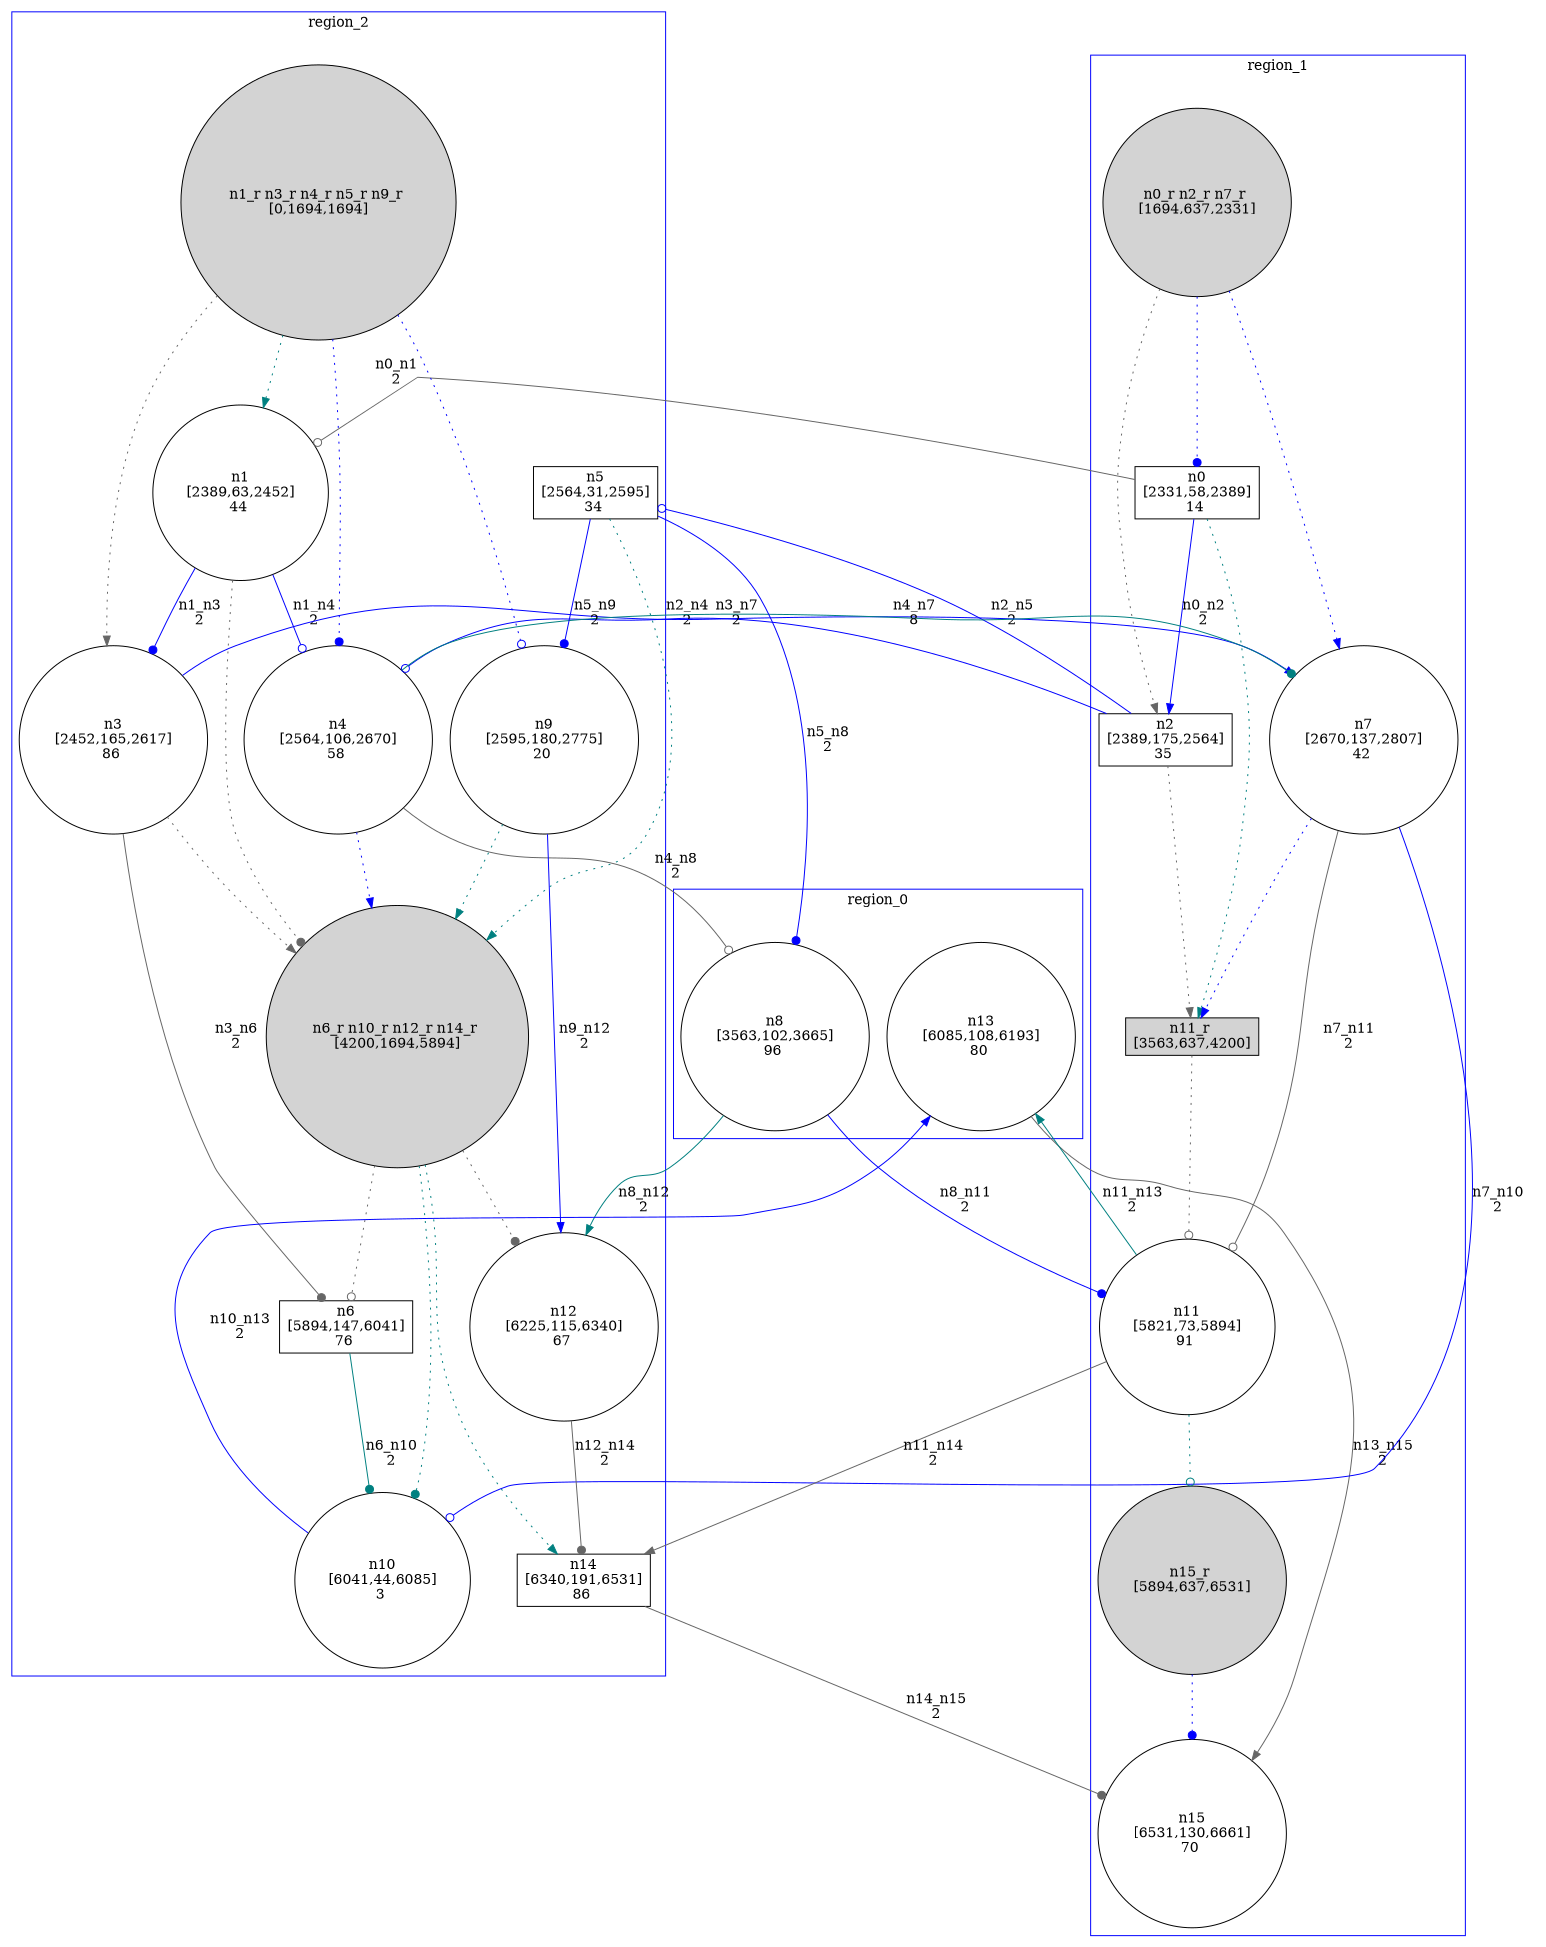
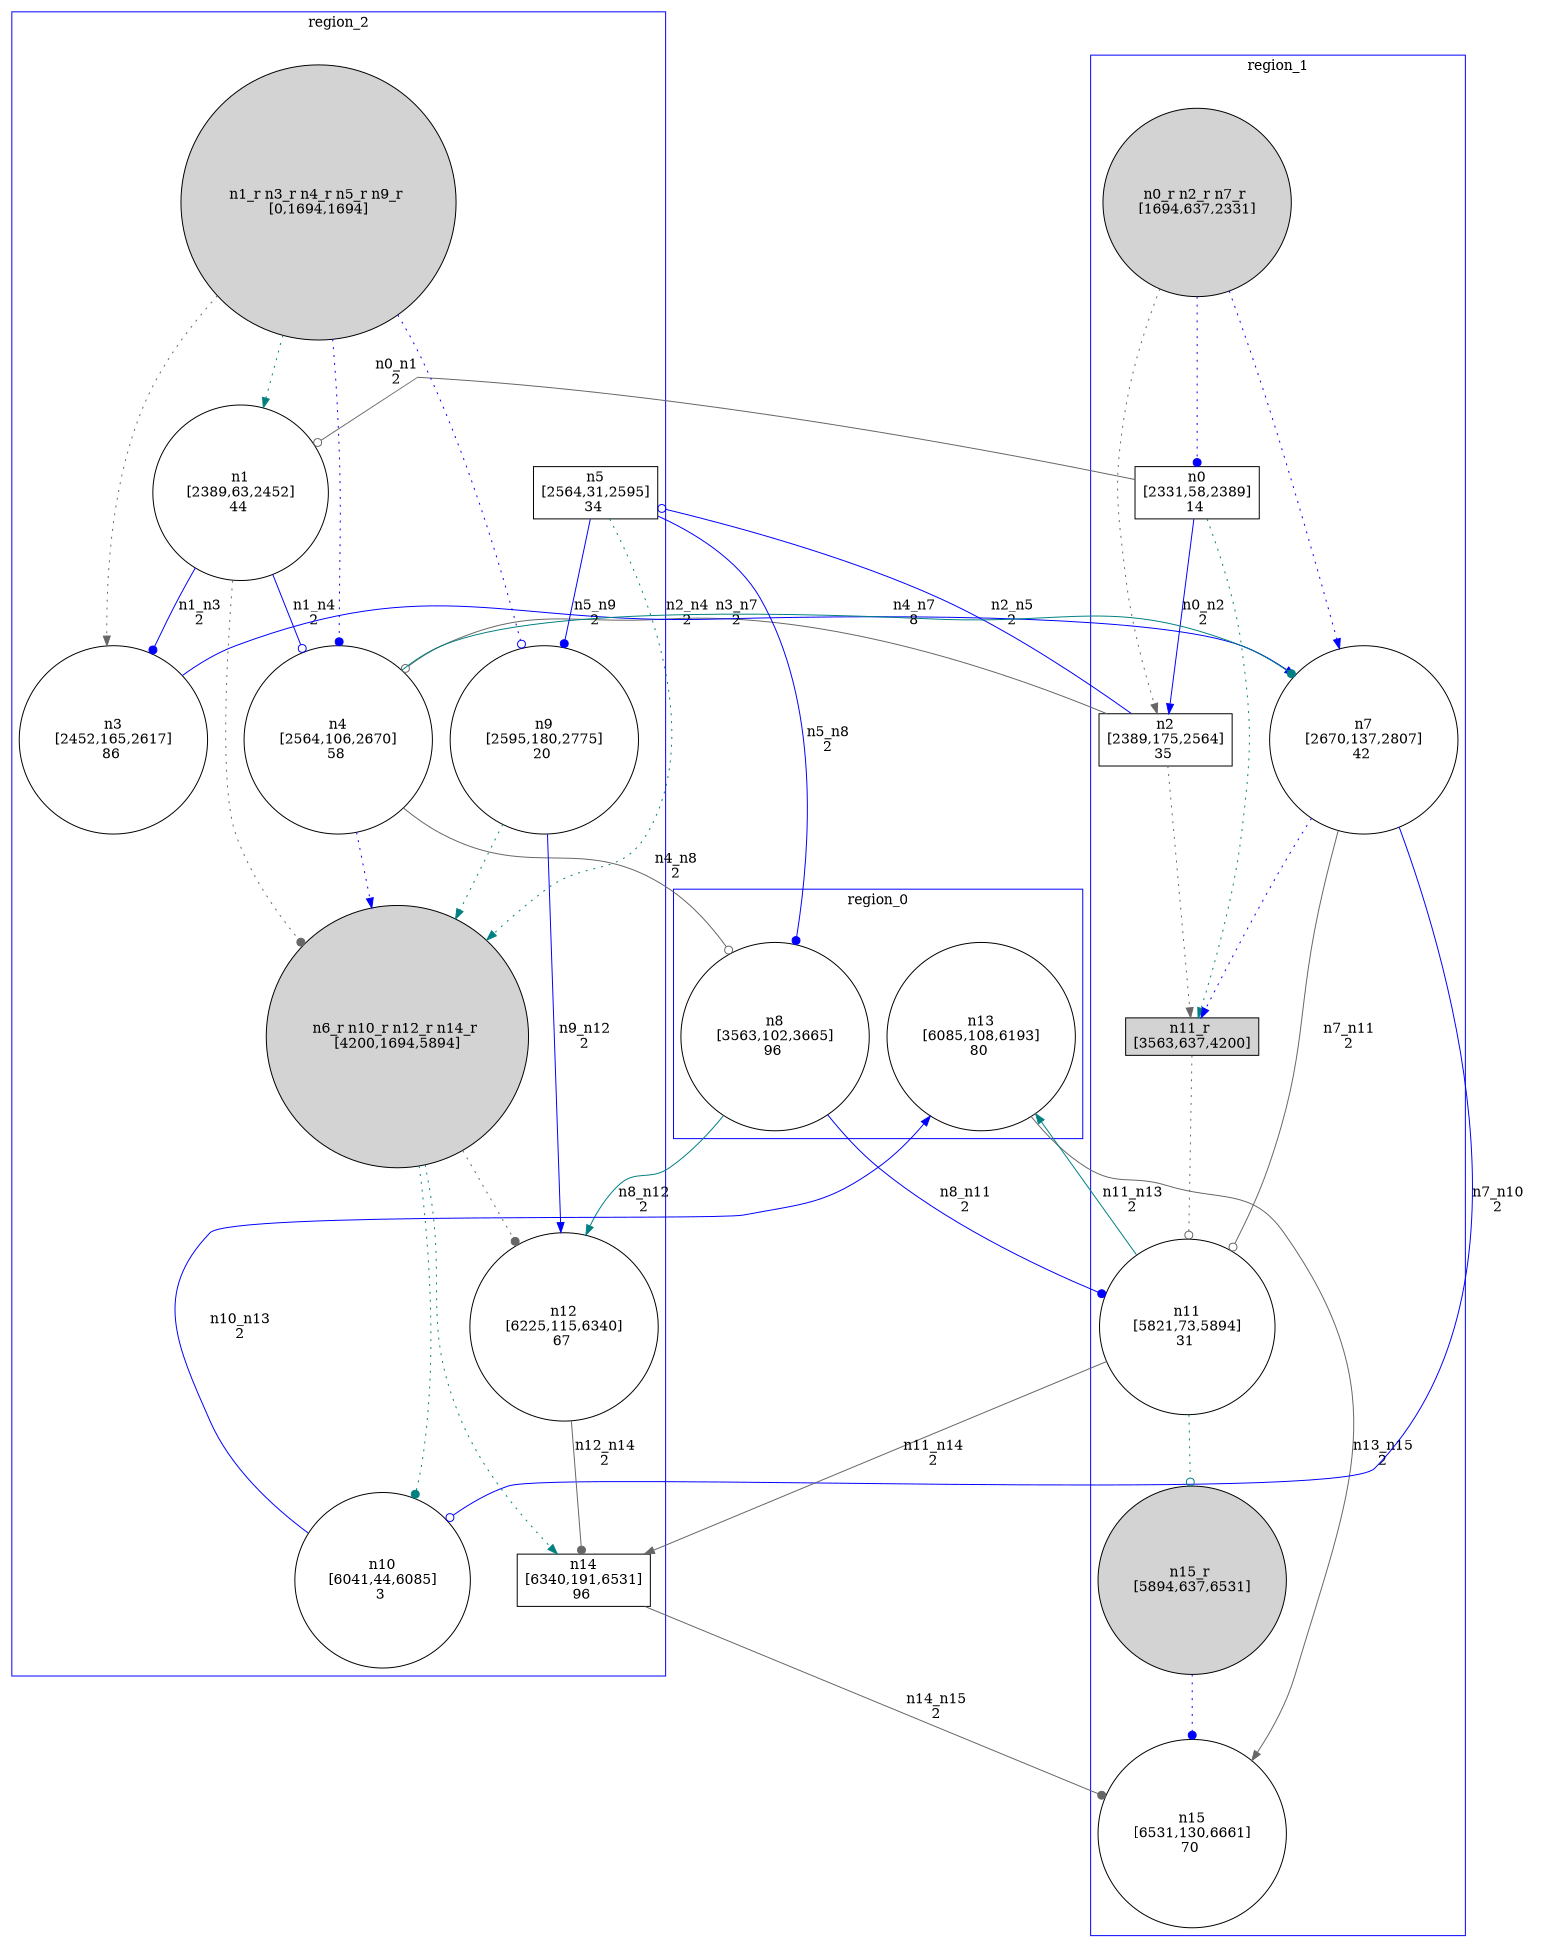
edge "n2 [2389,175,2564] 35" -> "n4 [2564,106,2670] 58": color blue -> gray40
edge "n3 [2452,165,2617] 86" -> "n6_r n10_r n12_r n14_r [4200,1694,5894]": removed
node "n6 [5894,147,6041] 76": removed
node "n11 [5821,73,5894] 91": label "n11 [5821,73,5894] 91" -> "n11 [5821,73,5894] 31"
node "n14 [6340,191,6531] 86": label "n14 [6340,191,6531] 86" -> "n14 [6340,191,6531] 96"
